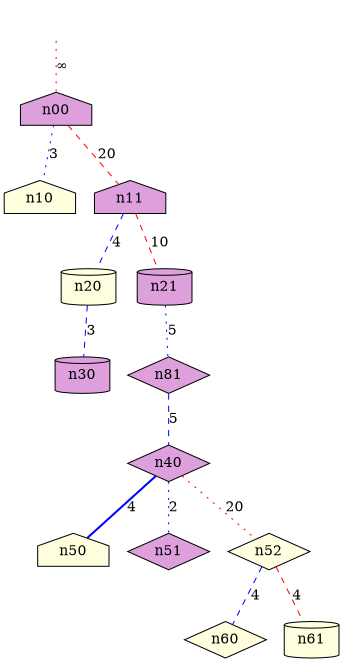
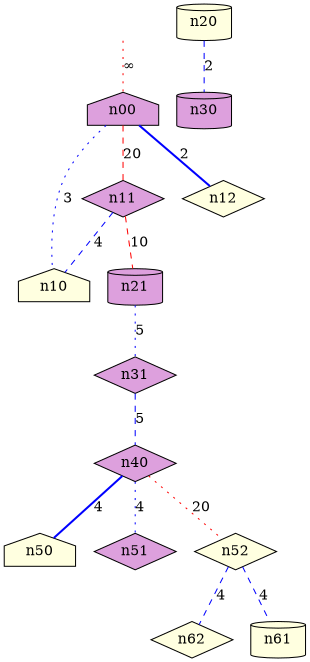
node "n11": shape house -> diamond
node "n12": added
edge "n11" -- "n20": now "n11" -- "n10"
edge "n20" -- "n30": label "3" -> "2"
node "n81": label "n81" -> "n31"
edge "n40" -- "n51": label "2" -> "4"
edge "n52" -- "n61": color red -> blue
node "n60": label "n60" -> "n62"
